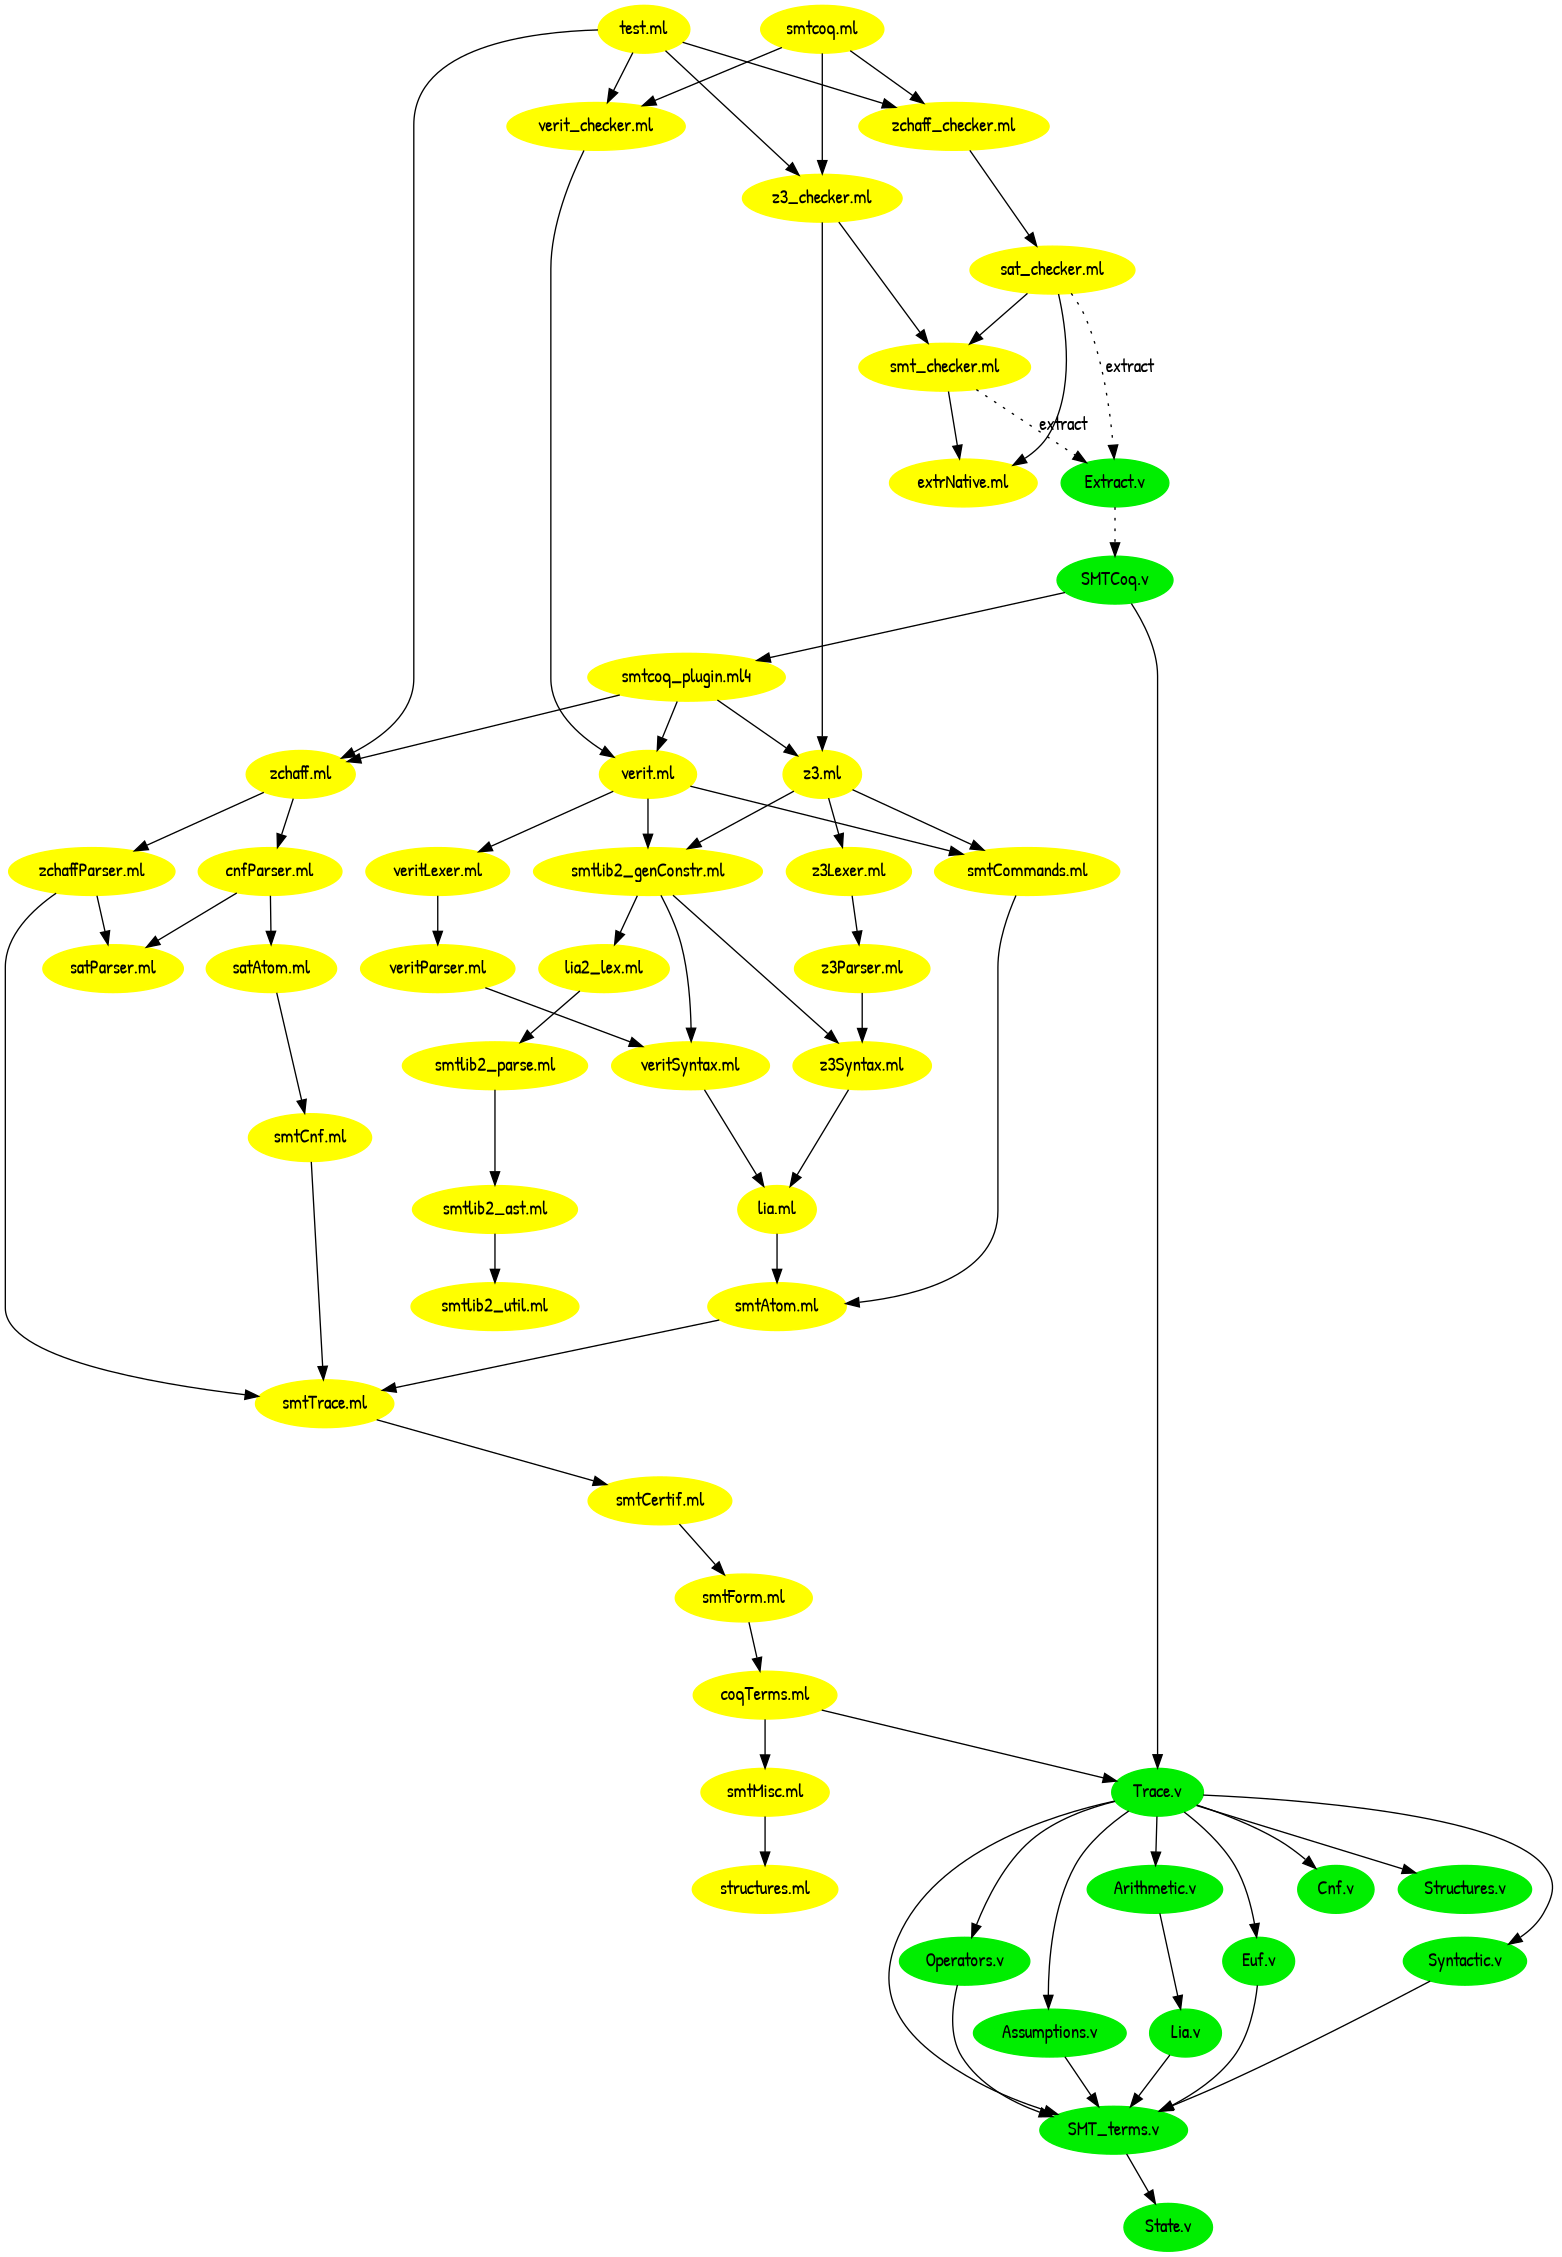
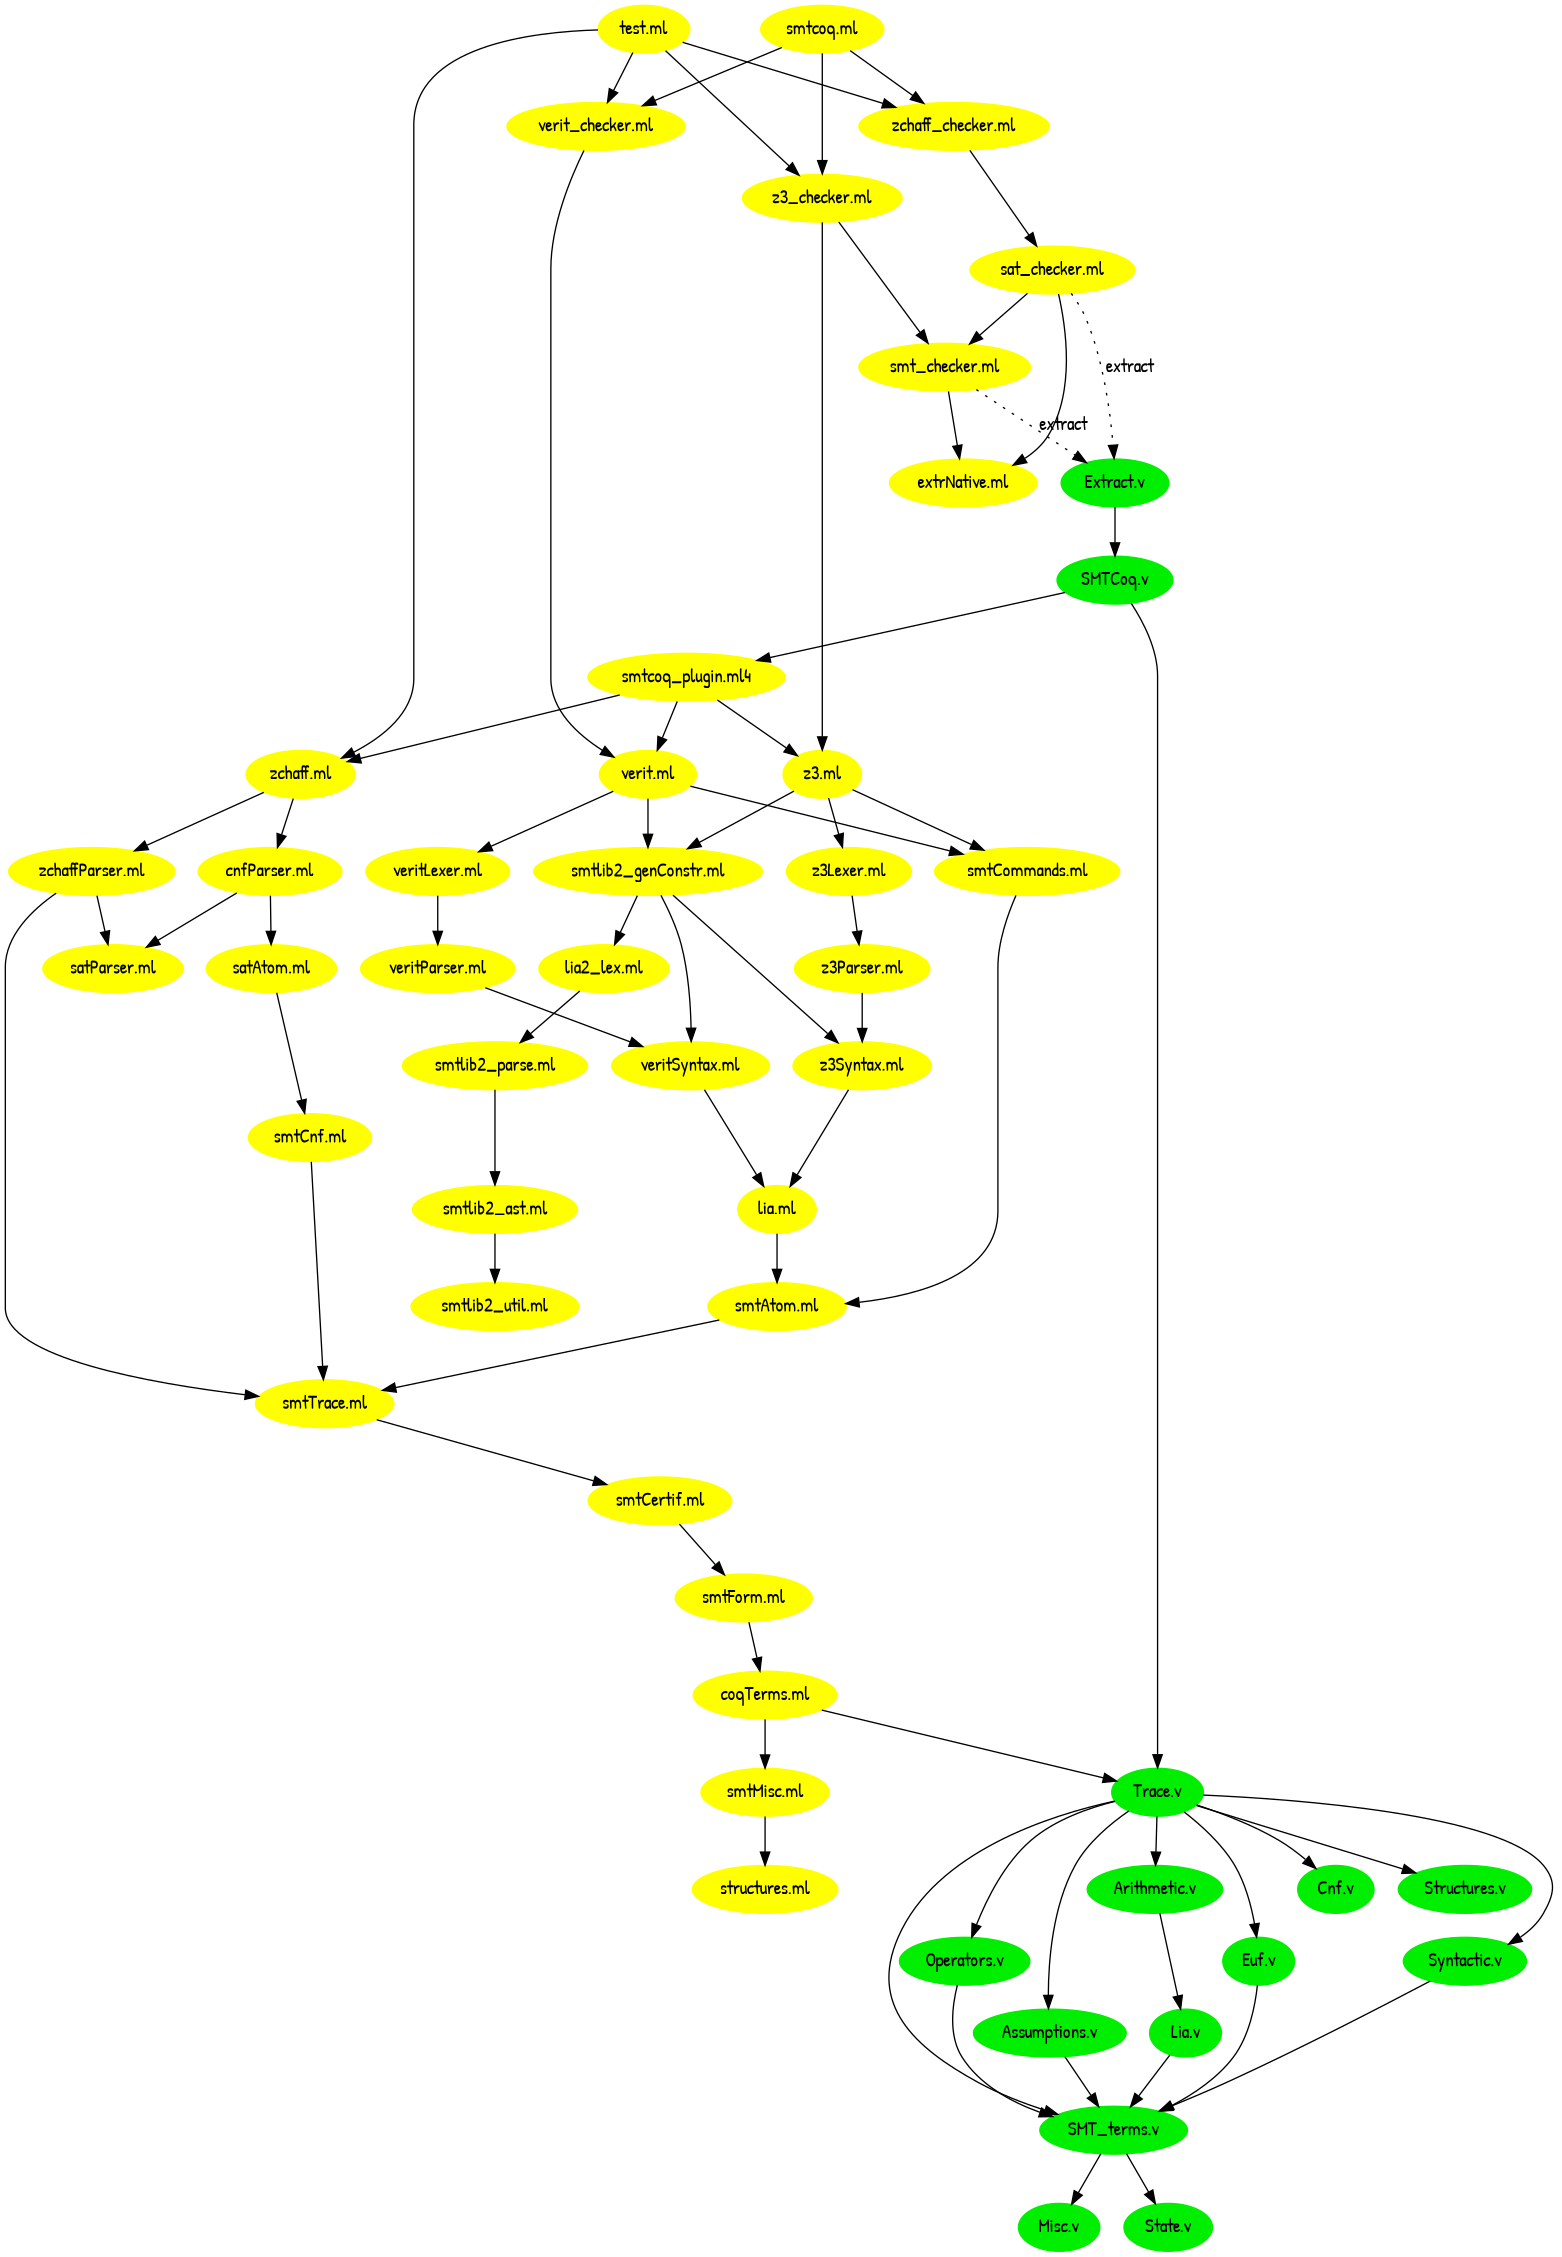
edge "Extract.v" -> "SMTCoq.v": style dotted -> solid
node "Misc.v": added
